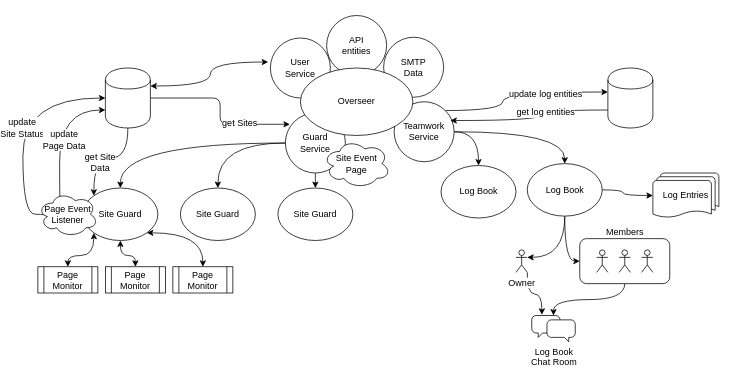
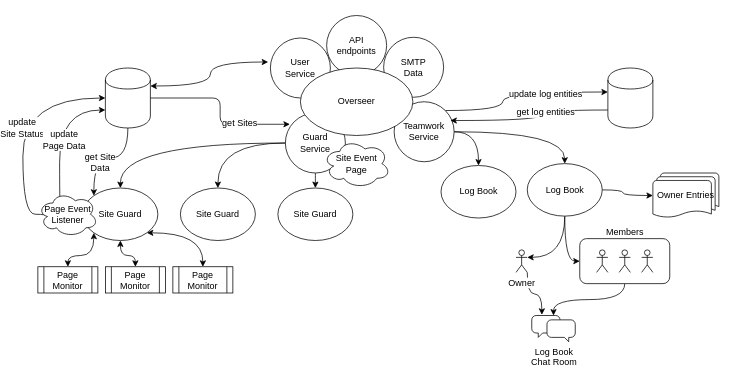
node "API entities": label "API entities" -> "API endpoints"
node "Log Entries": label "Log Entries" -> "Owner Entries"
